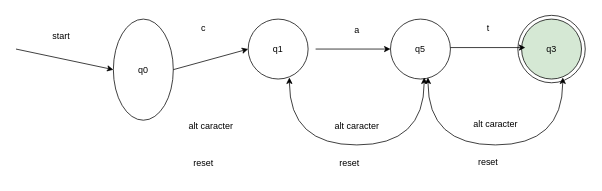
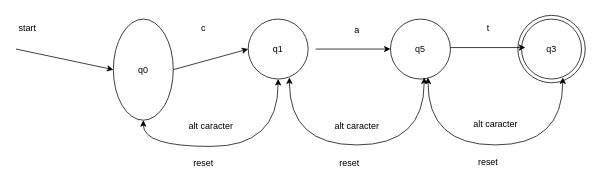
node "start": moved (60, 36) -> (27, 29)
node "q3": fillcolor #d5e8d4 -> #ffffff
edge "q1" -- "q0": added
